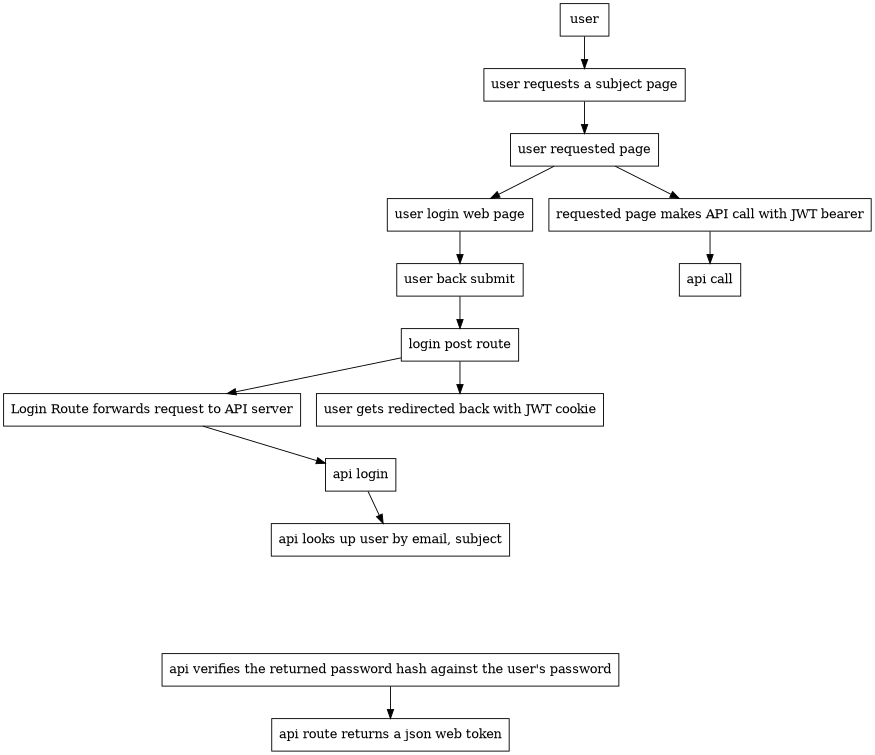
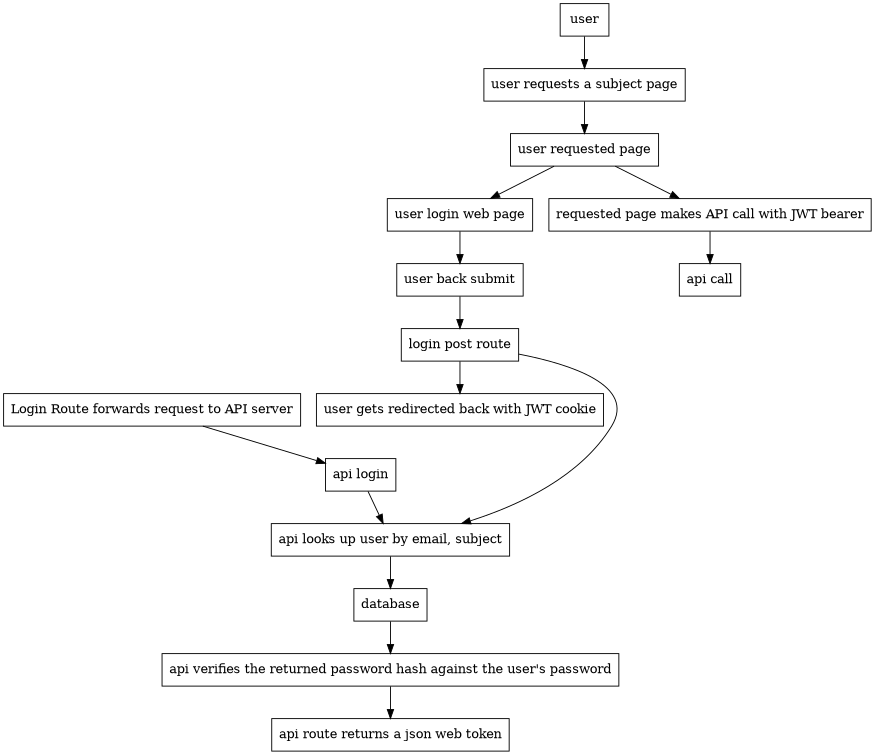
edge "login post route" -> "Login Route forwards request to API server": now "login post route" -> "api looks up user by email, subject"
node "database": added
